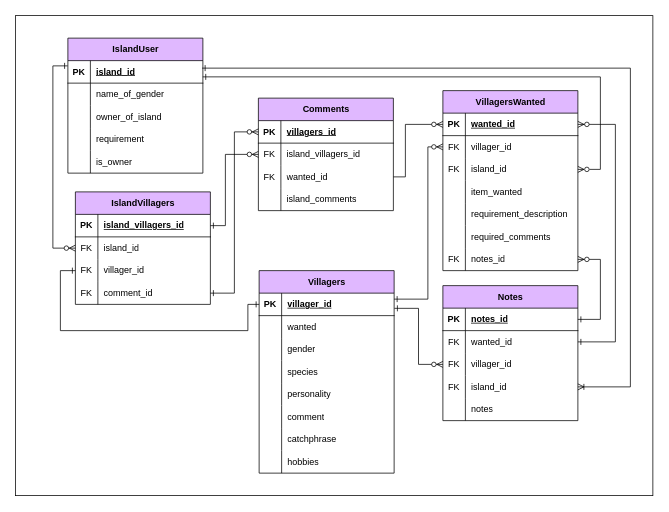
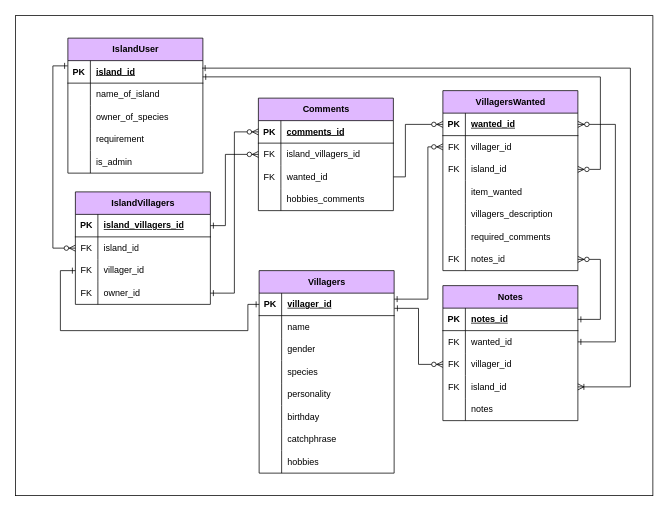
node "name_of_gender": label "name_of_gender" -> "name_of_island"
node "owner_of_island": label "owner_of_island" -> "owner_of_species"
node "villagers_id": label "villagers_id" -> "comments_id"
node "is_owner": label "is_owner" -> "is_admin"
node "island_comments": label "island_comments" -> "hobbies_comments"
node "requirement_description": label "requirement_description" -> "villagers_description"
node "comment_id": label "comment_id" -> "owner_id"
node "wanted": label "wanted" -> "name"
node "comment": label "comment" -> "birthday"
